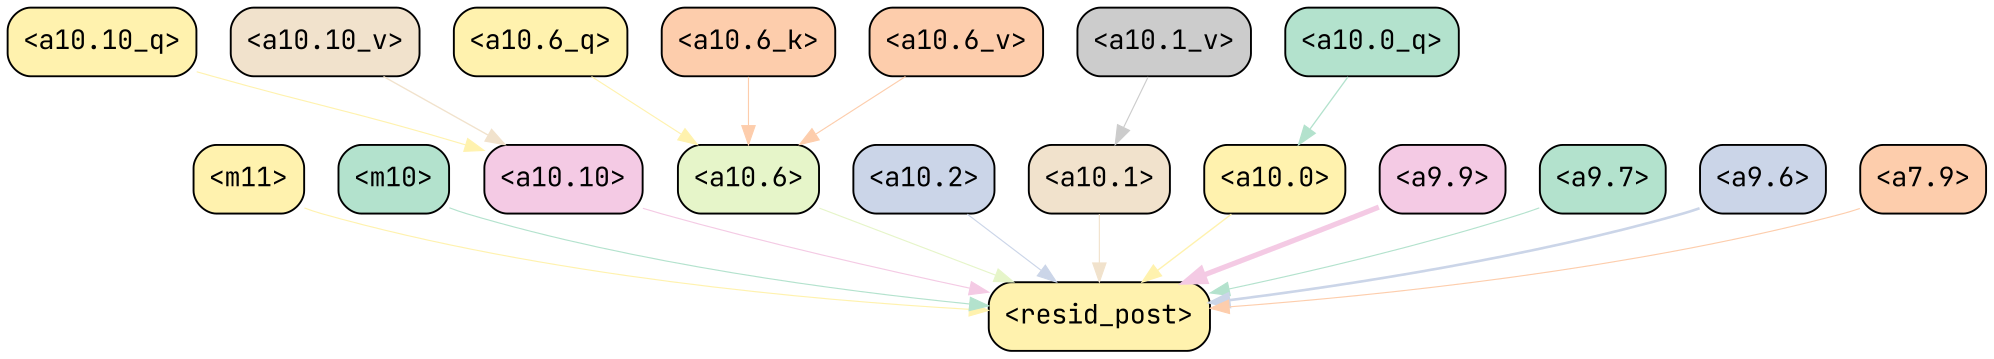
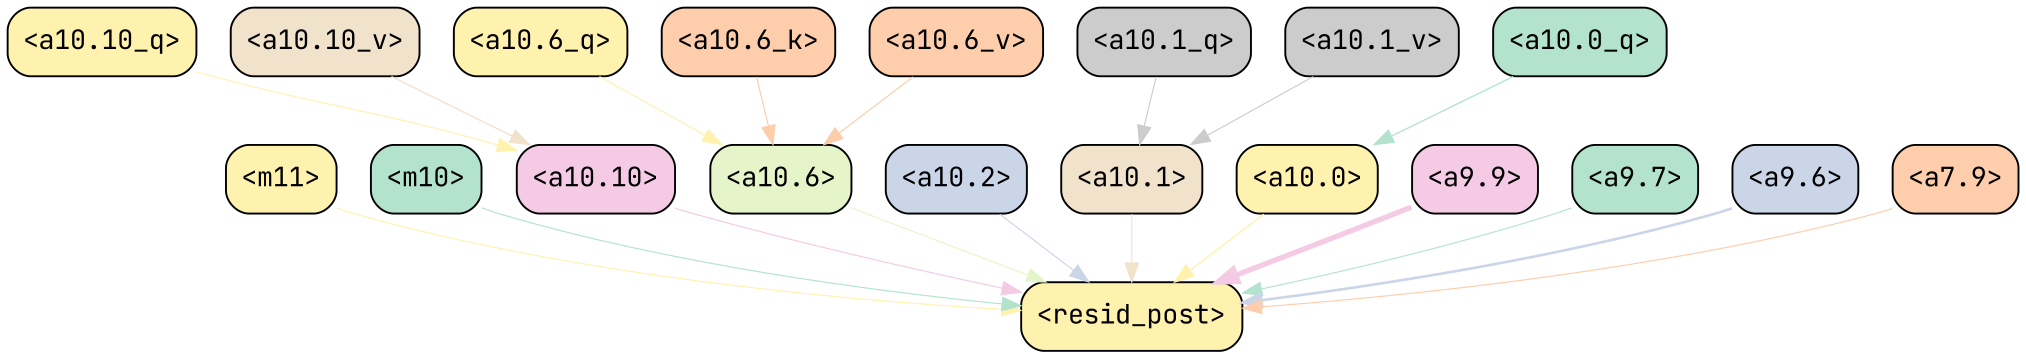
node "<a10.1_q>": added
